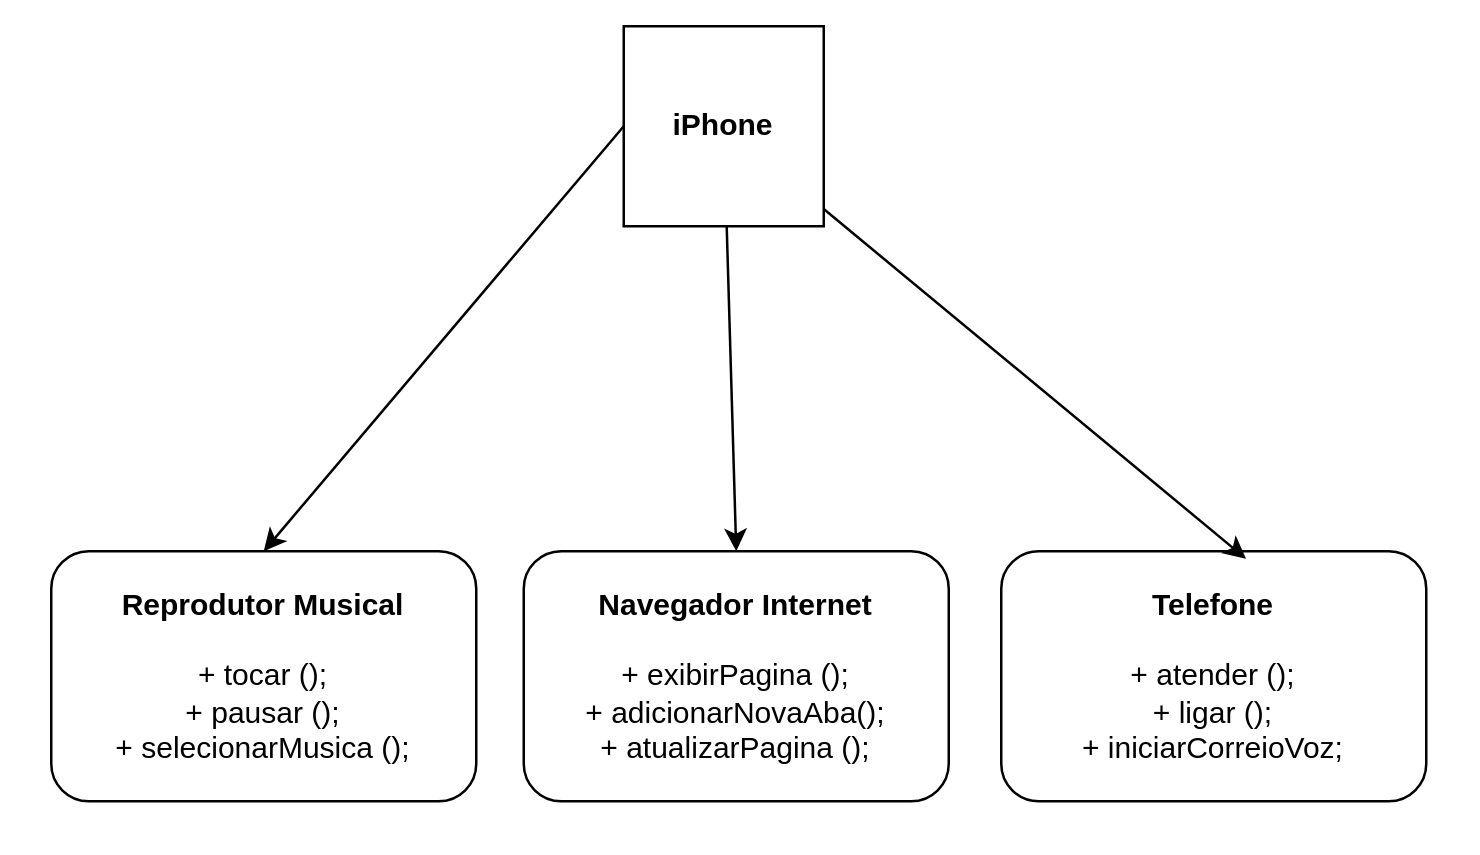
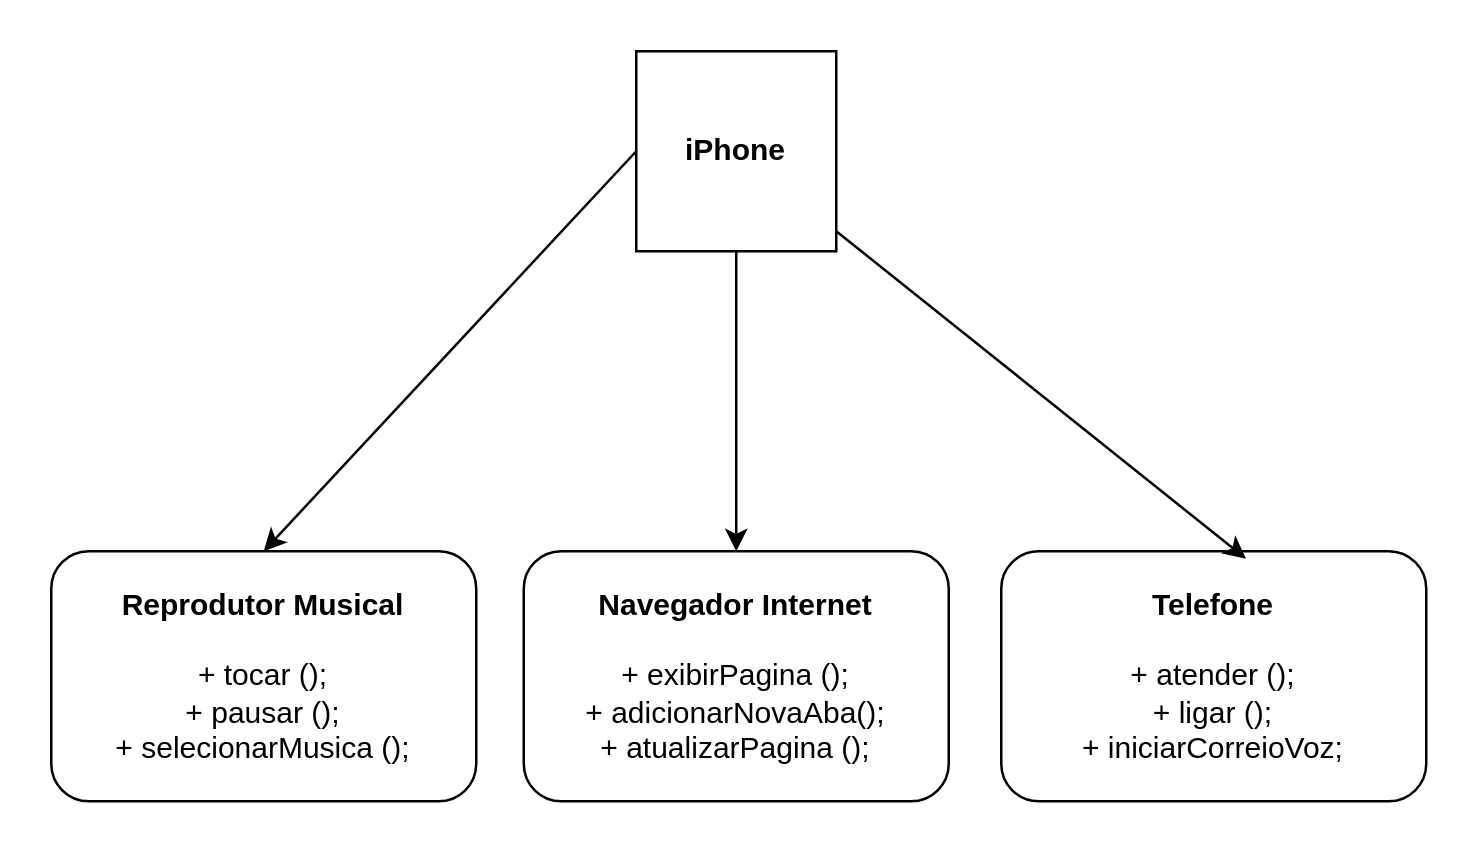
node "iPhone": moved (724, 126) -> (736, 151)
